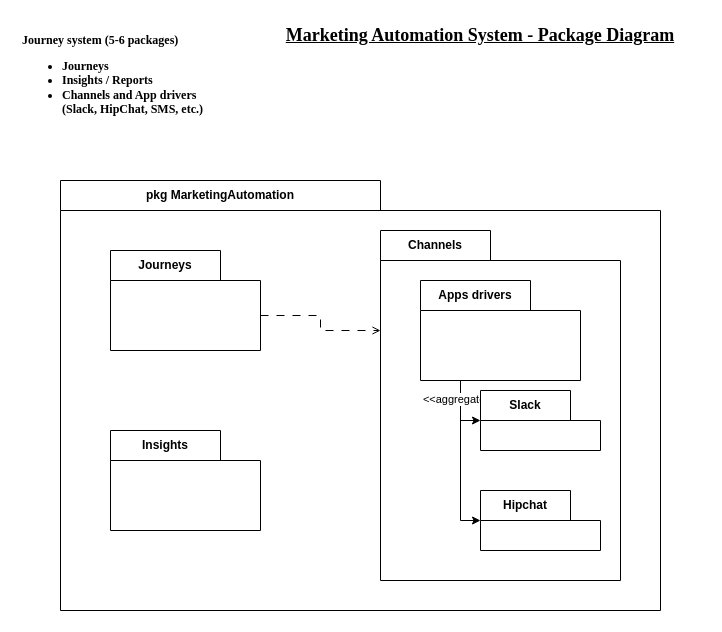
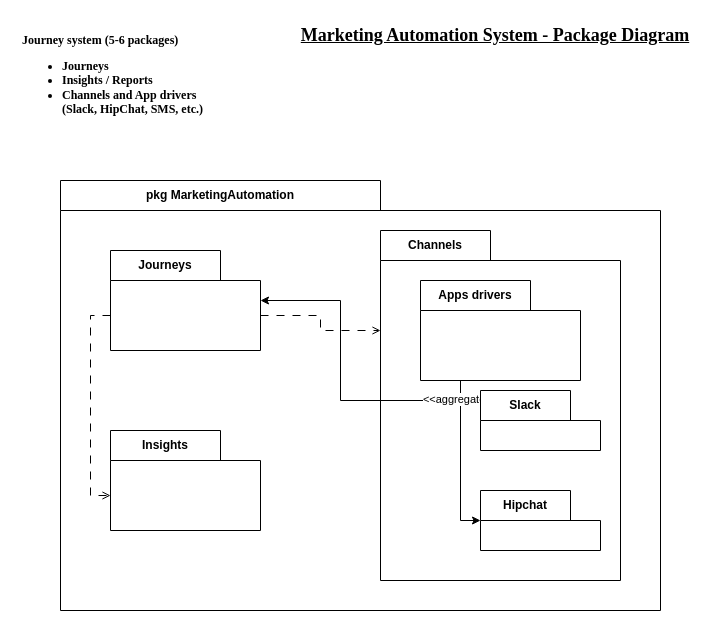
node "Marketing Automation System - Package Diagram": moved (481, 36) -> (496, 36)
edge "Journeys" -> "Insights": added
edge "Apps drivers" -> "Slack": now "Apps drivers" -> "Journeys"
